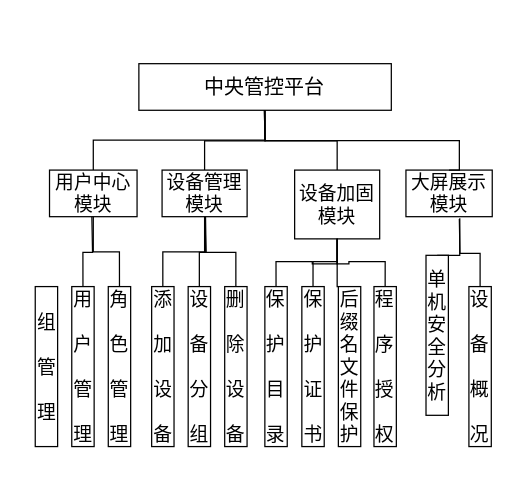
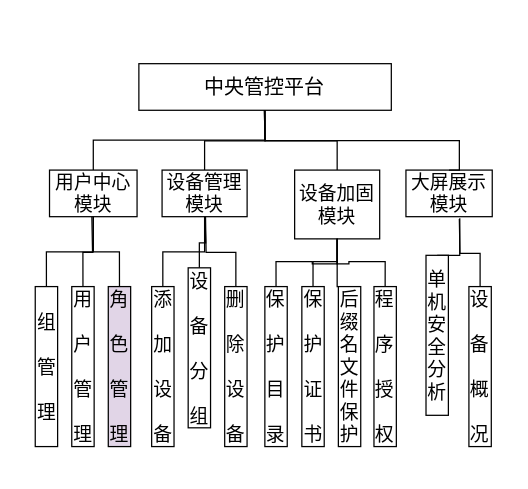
edge "用户中心模块" -- "组 管 理": added
node "角 色 管 理": fillcolor #ffffff -> #e1d5e7
node "设 备 分 组": moved (199, 366) -> (199, 348)
